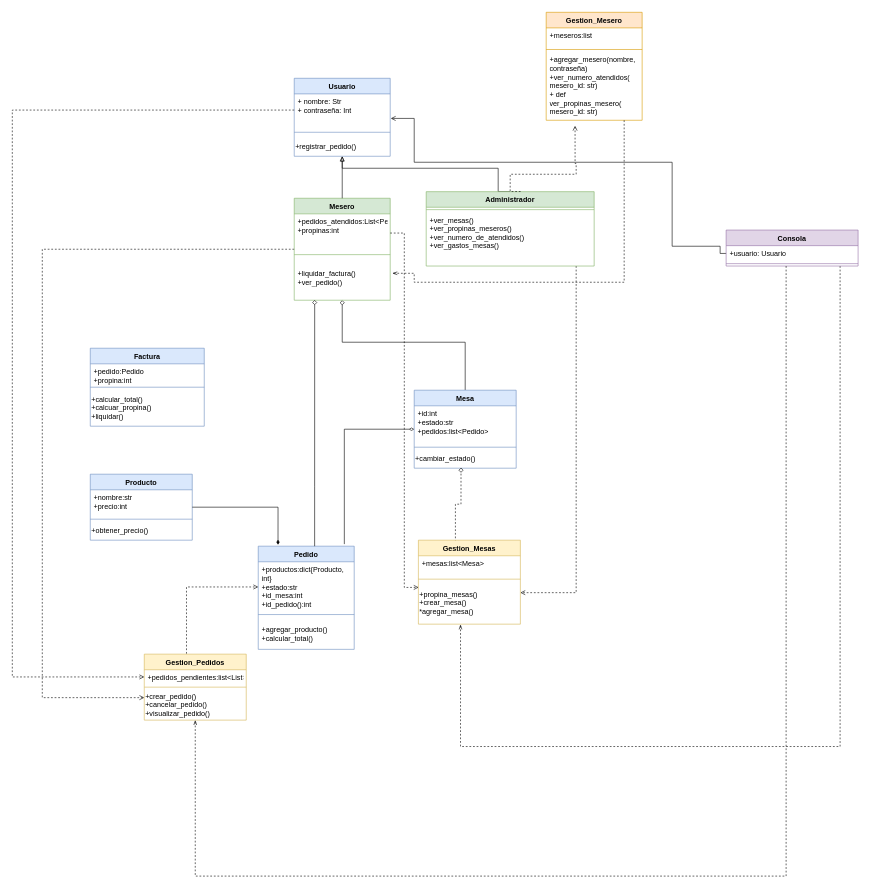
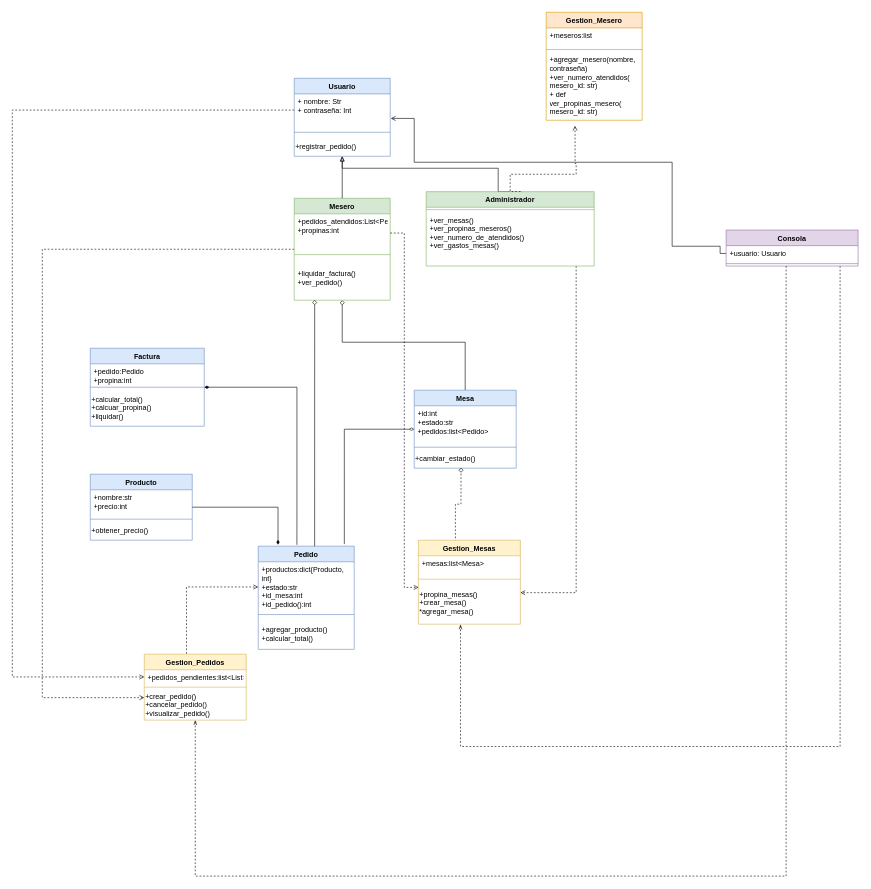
edge "Gestion_Mesero" -> "+liquidar_factura() +ver_pedido()": removed
edge "Pedido" -> "Factura": added
